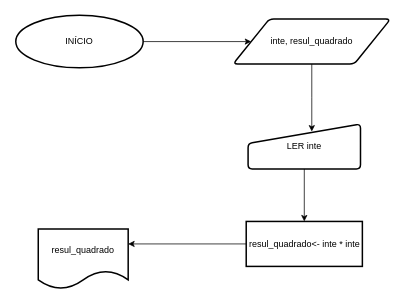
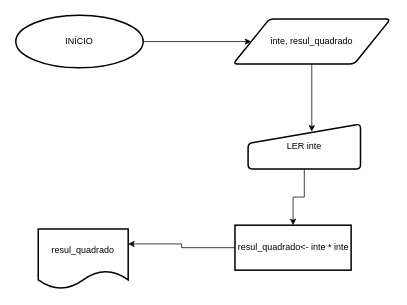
node "resul_quadrado<- inte * inte": moved (304, 244) -> (293, 248)
